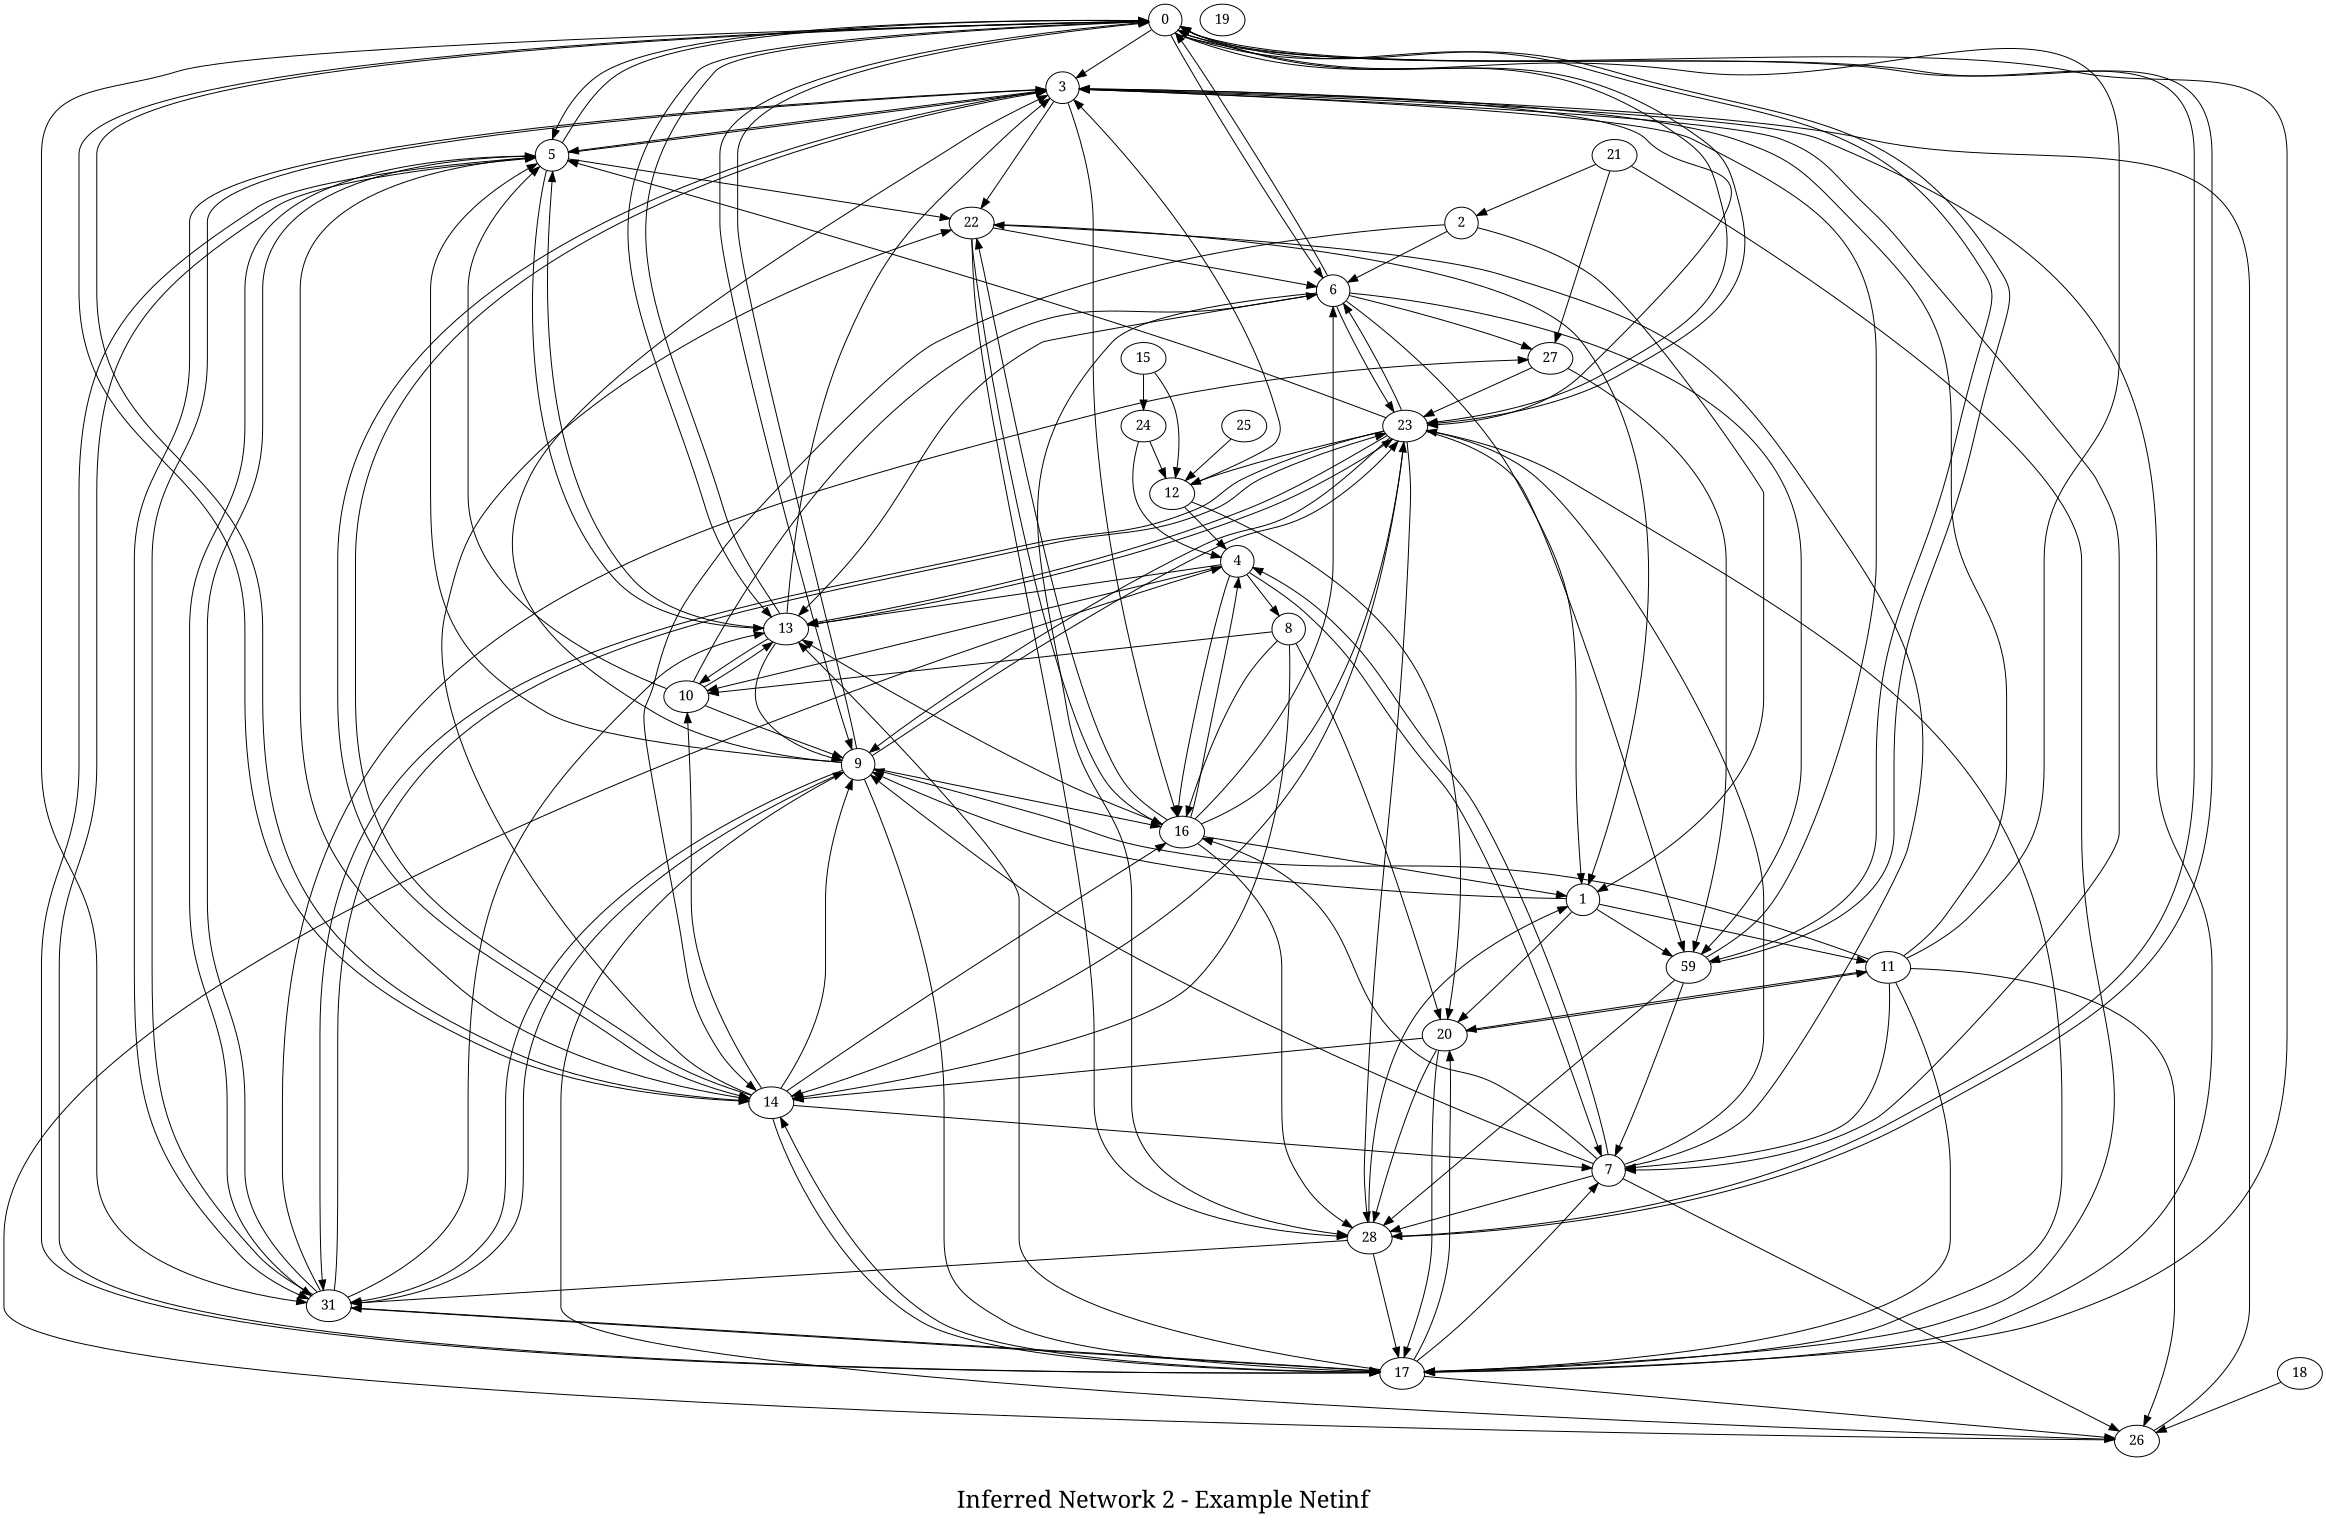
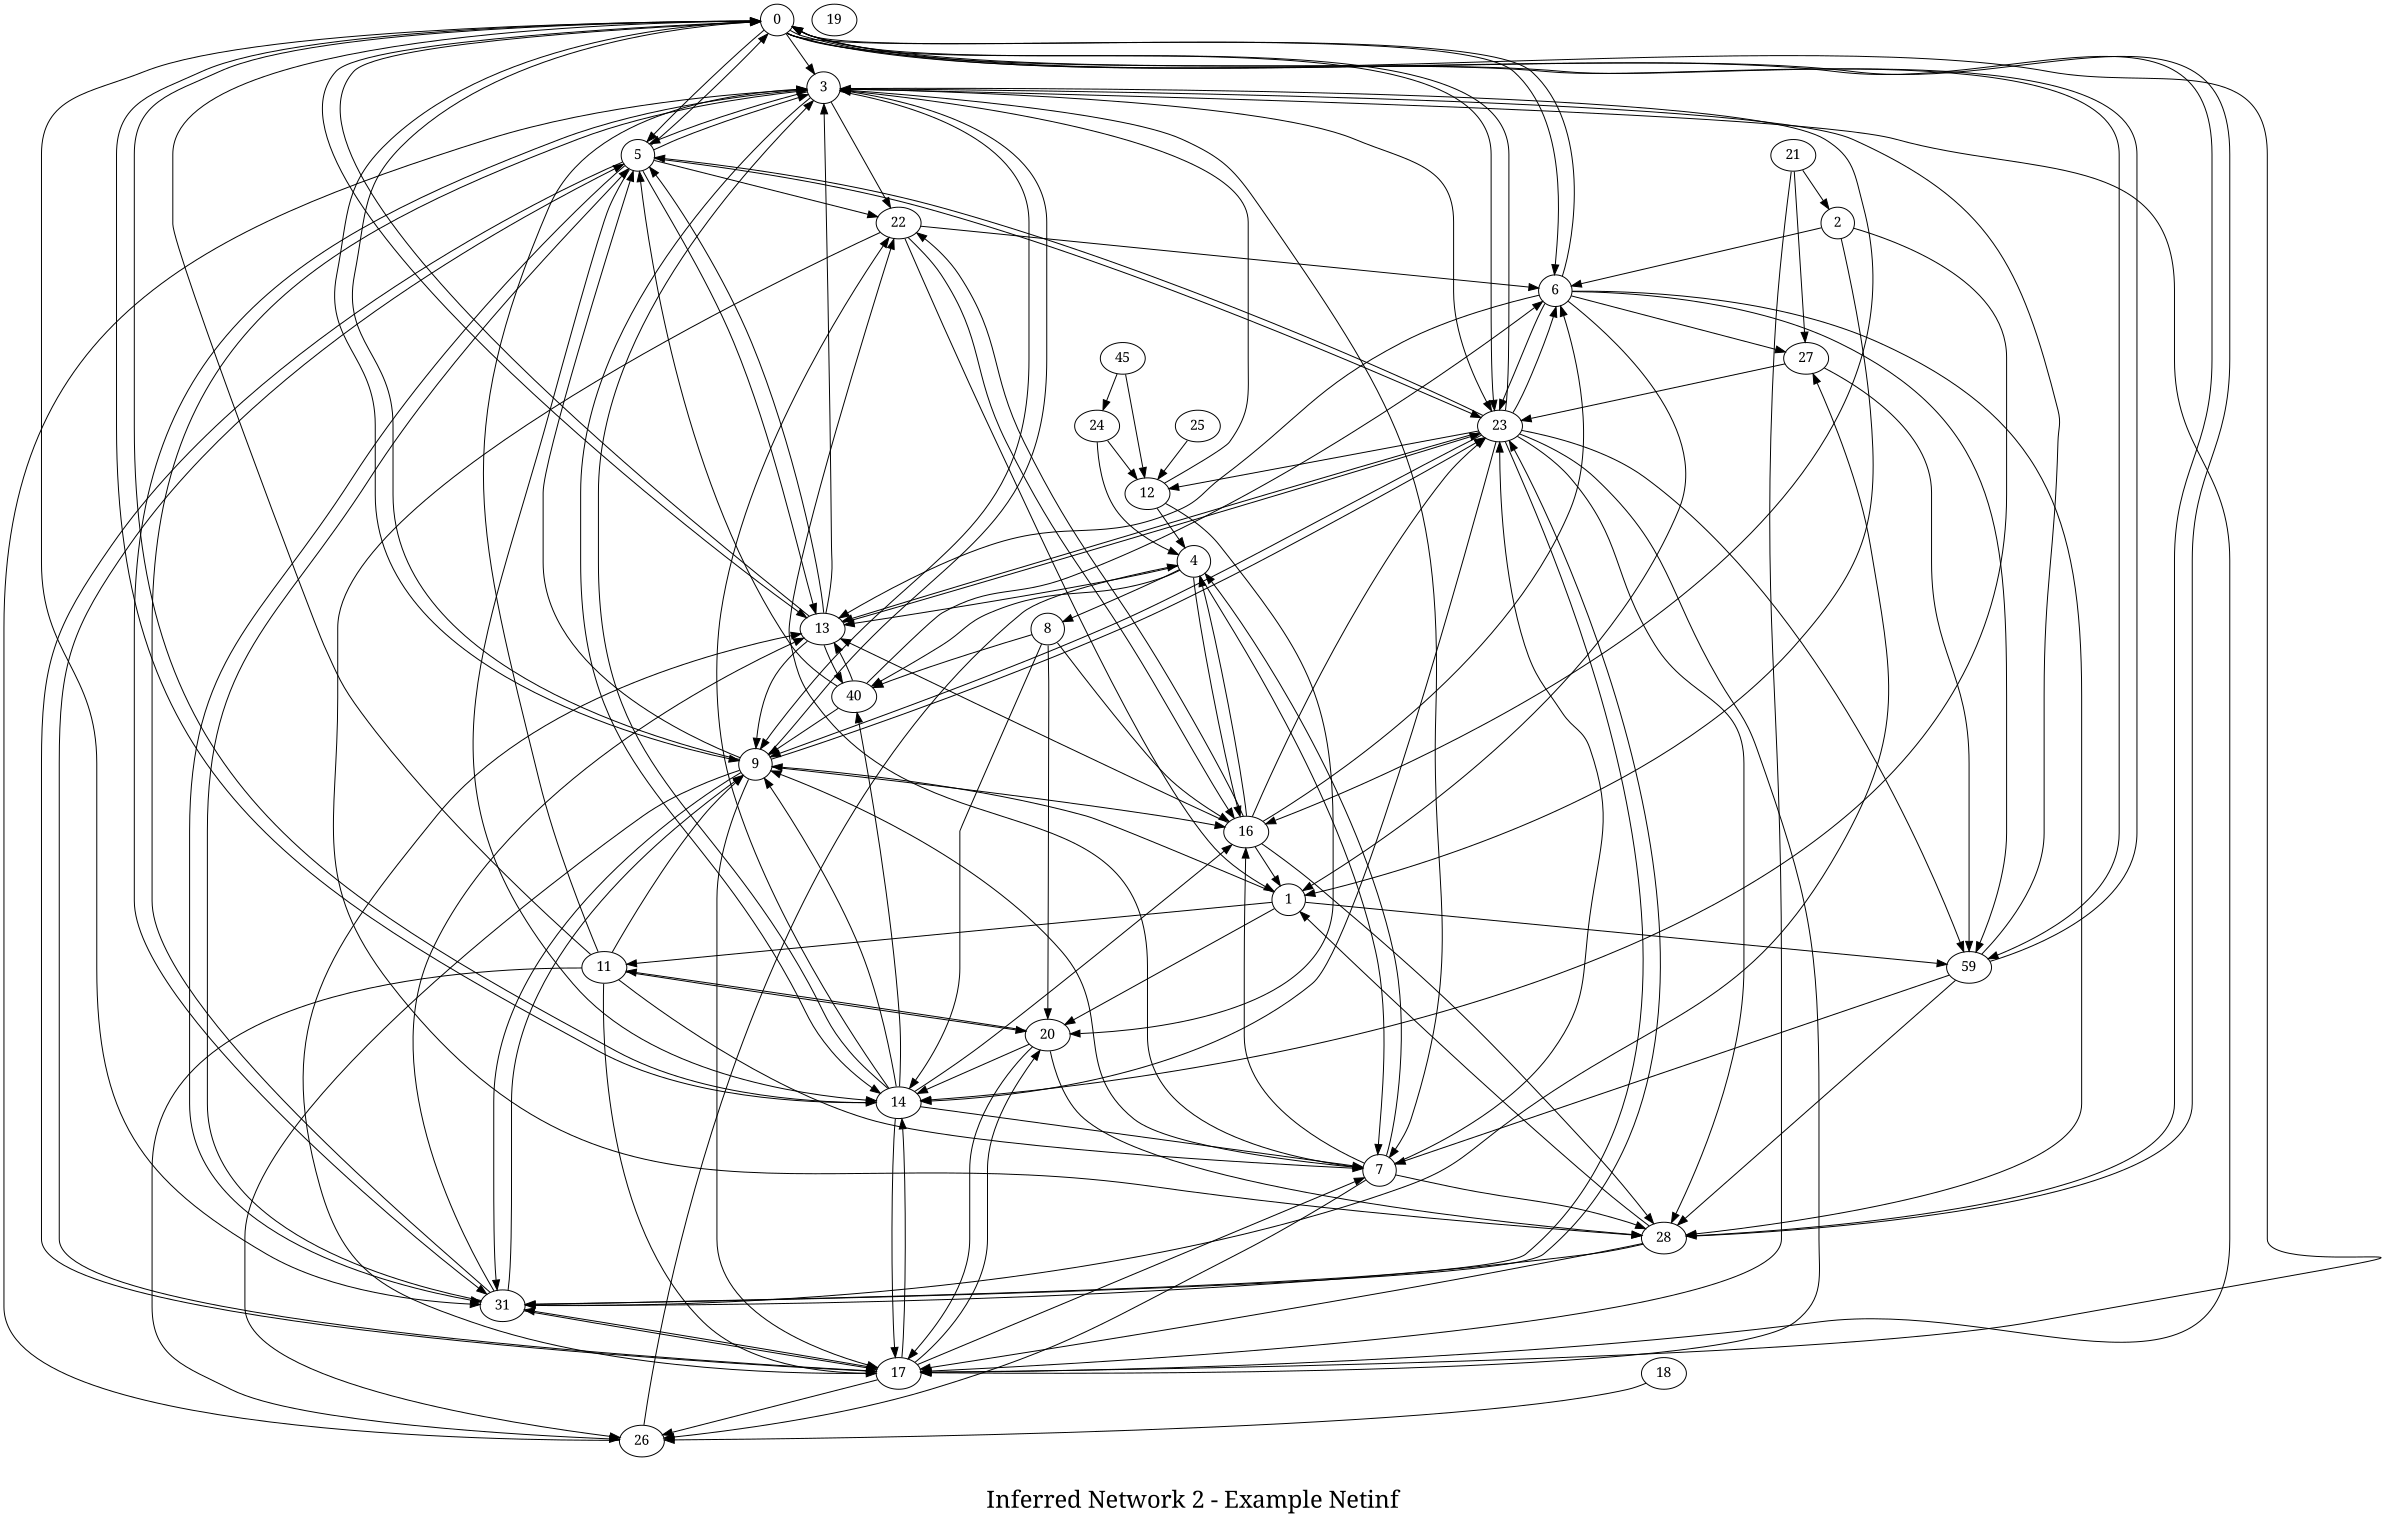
edge "5" -> "23": added
node "15": label "15" -> "45"
edge "3" -> "9": added
node "10": label "10" -> "40"
